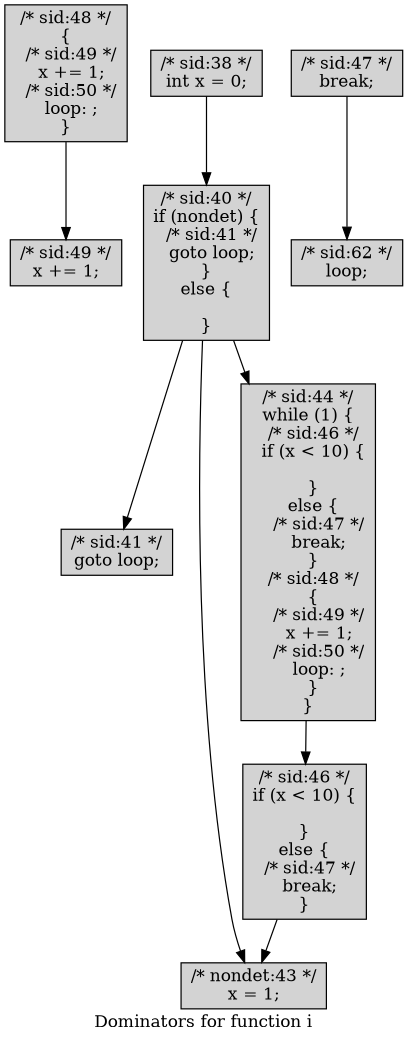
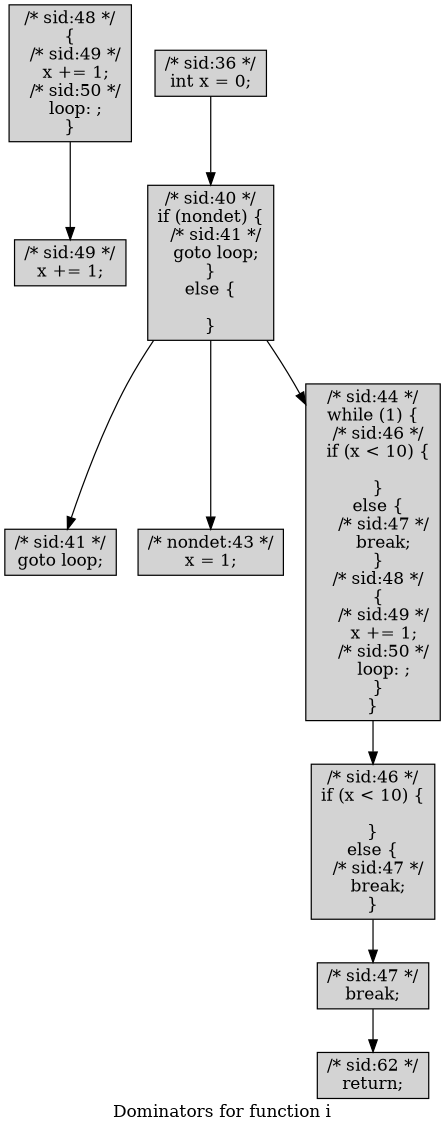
node "/* sid:38 */ int x = 0;": label "/* sid:38 */ int x = 0;" -> "/* sid:36 */ int x = 0;"
node "/* sid:62 */ loop;": label "/* sid:62 */ loop;" -> "/* sid:62 */ return;"
edge "/* sid:46 */ if (x < 10) { } else { /* sid:47 */ break; }" -> "/* nondet:43 */ x = 1;": now "/* sid:46 */ if (x < 10) { } else { /* sid:47 */ break; }" -> "/* sid:47 */ break;"
